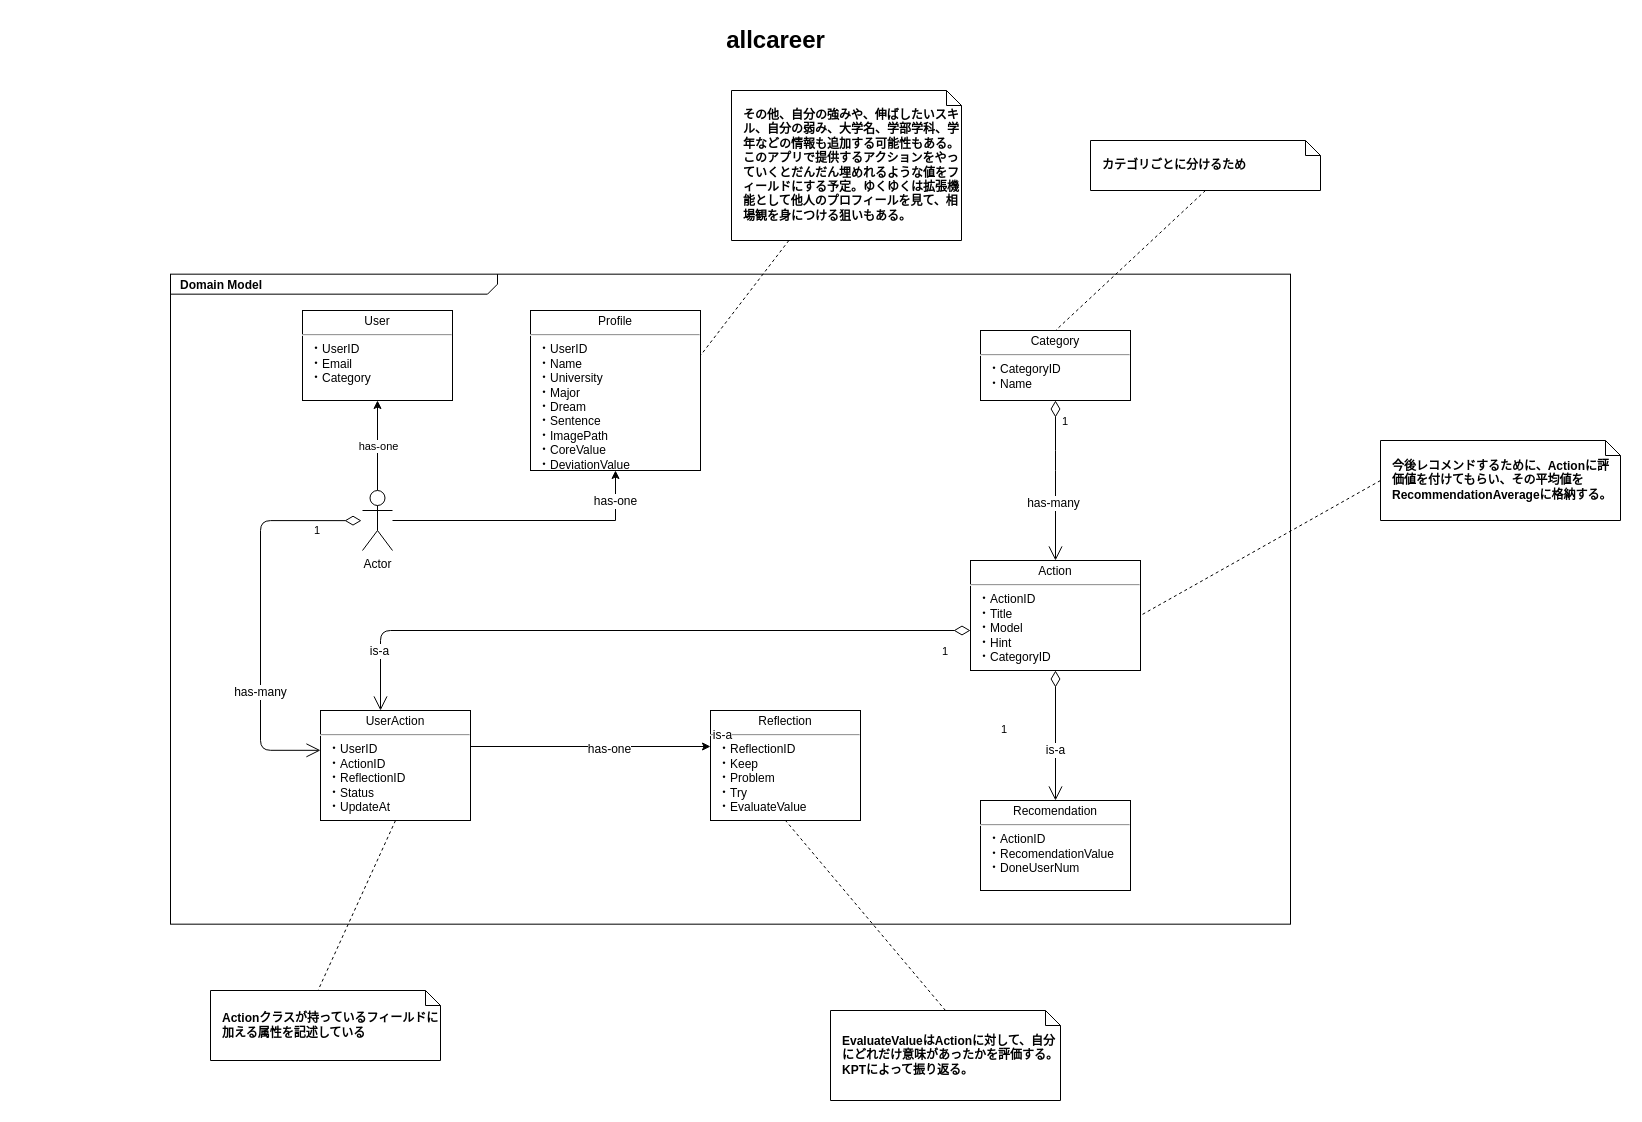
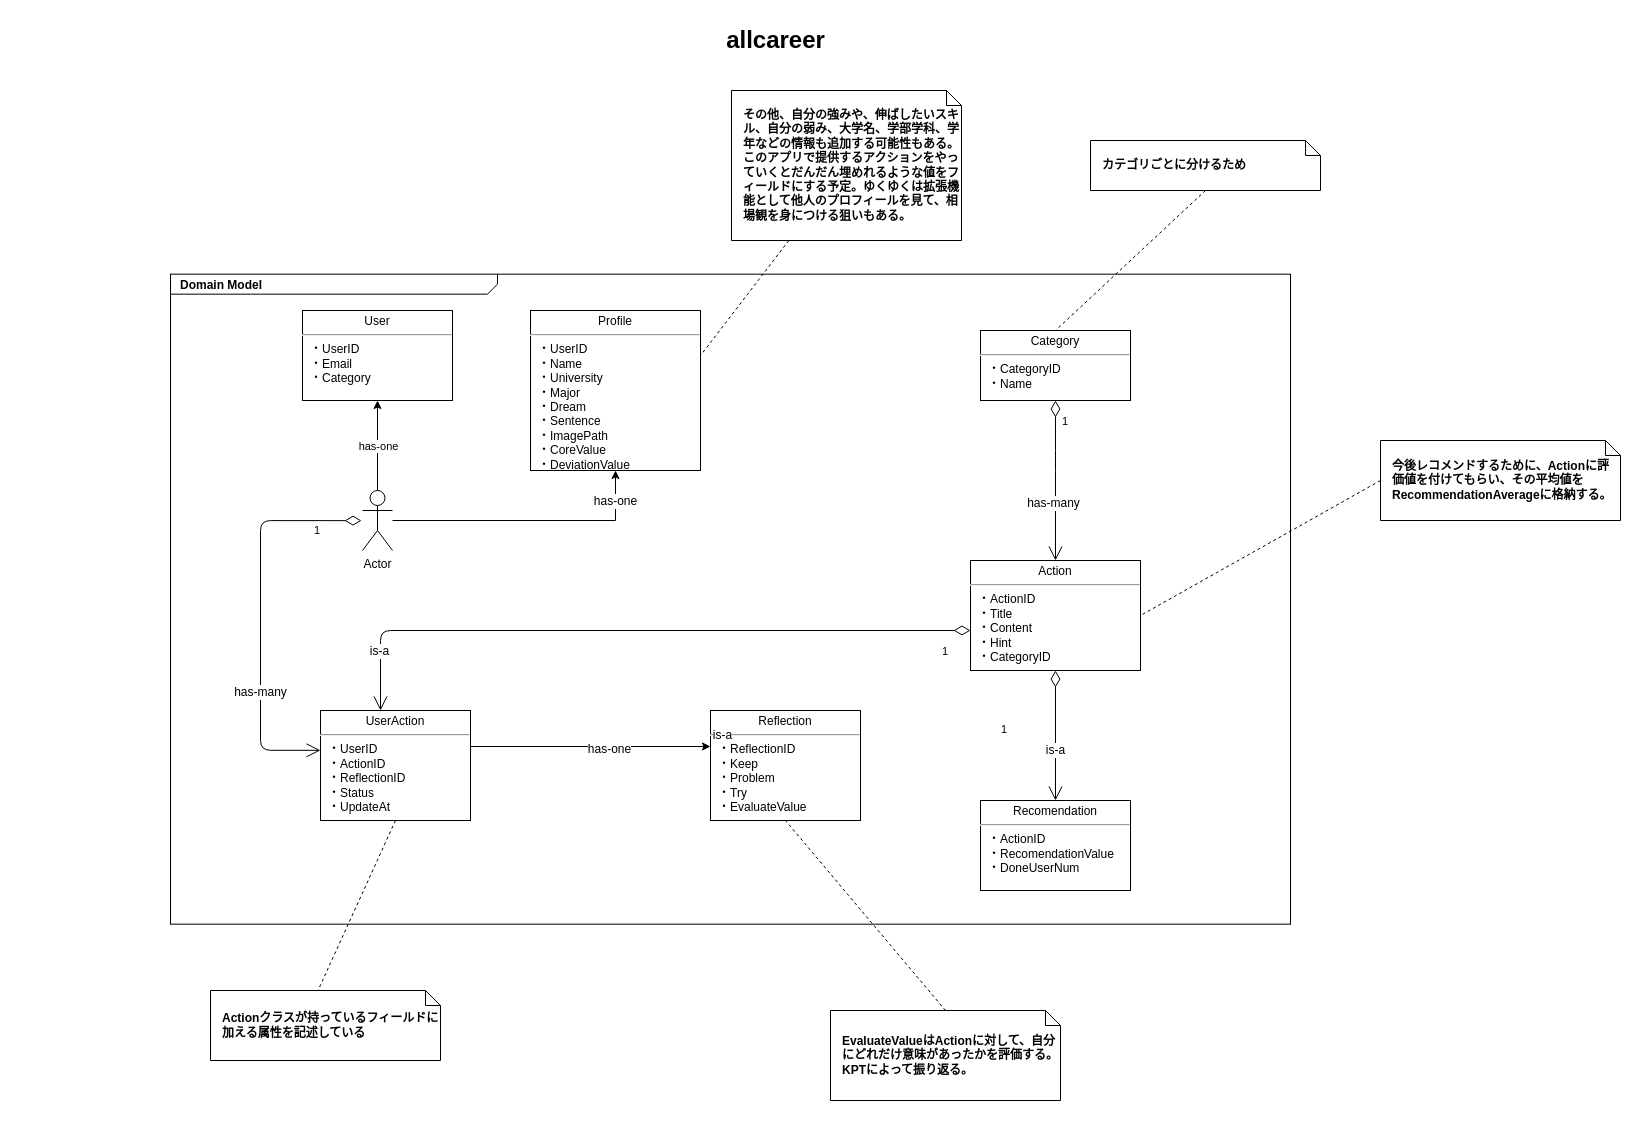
node "Action ・ActionID ・Title ・Model ・Hint ・CategoryID": label "Action ・ActionID ・Title ・Model ・Hint ・CategoryID" -> "Action ・ActionID ・Title ・Content ・Hint ・CategoryID"
